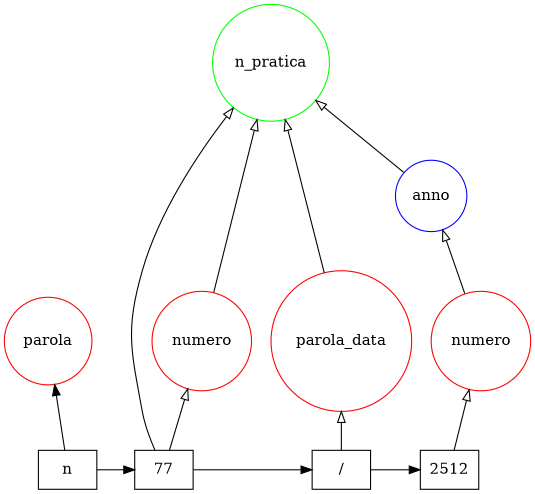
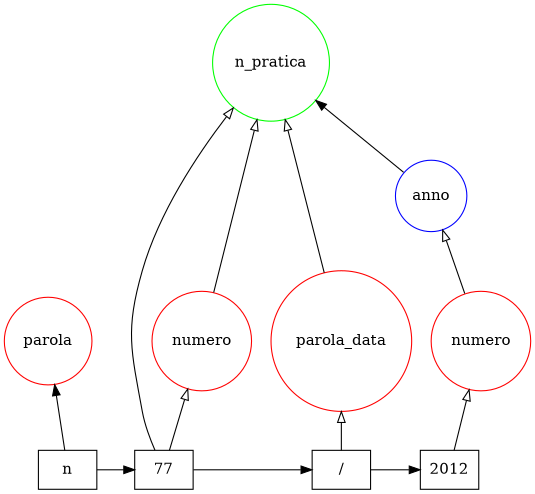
edge "anno" -> "n_pratica": arrowhead empty -> normal
node "2512": label "2512" -> "2012"
